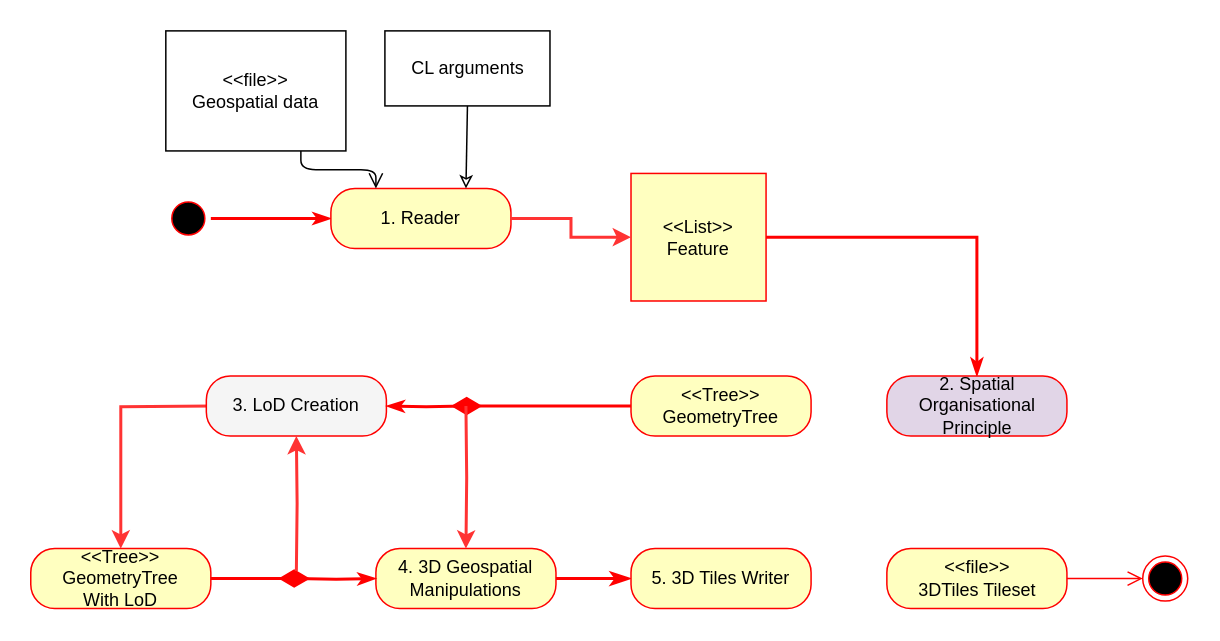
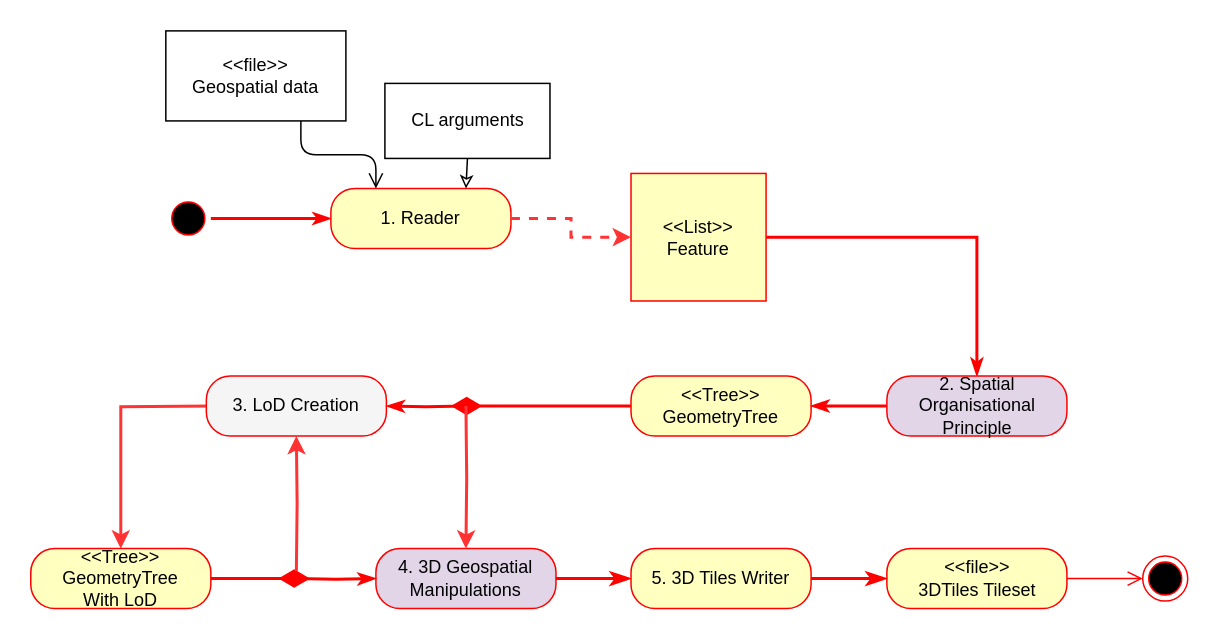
node "CL arguments": moved (467, 68) -> (467, 121)
node "<<file>> Geospatial data": size 180x120 -> 180x90
edge "1. Reader" -> "<<List>> Feature": style solid -> dashed
edge "2. Spatial Organisational Principle" -> "<<Tree>> GeometryTree": added
node "4. 3D Geospatial Manipulations": fillcolor #ffffc0 -> #e1d5e7
edge "5. 3D Tiles Writer" -> "<<file>> 3DTiles Tileset": added
